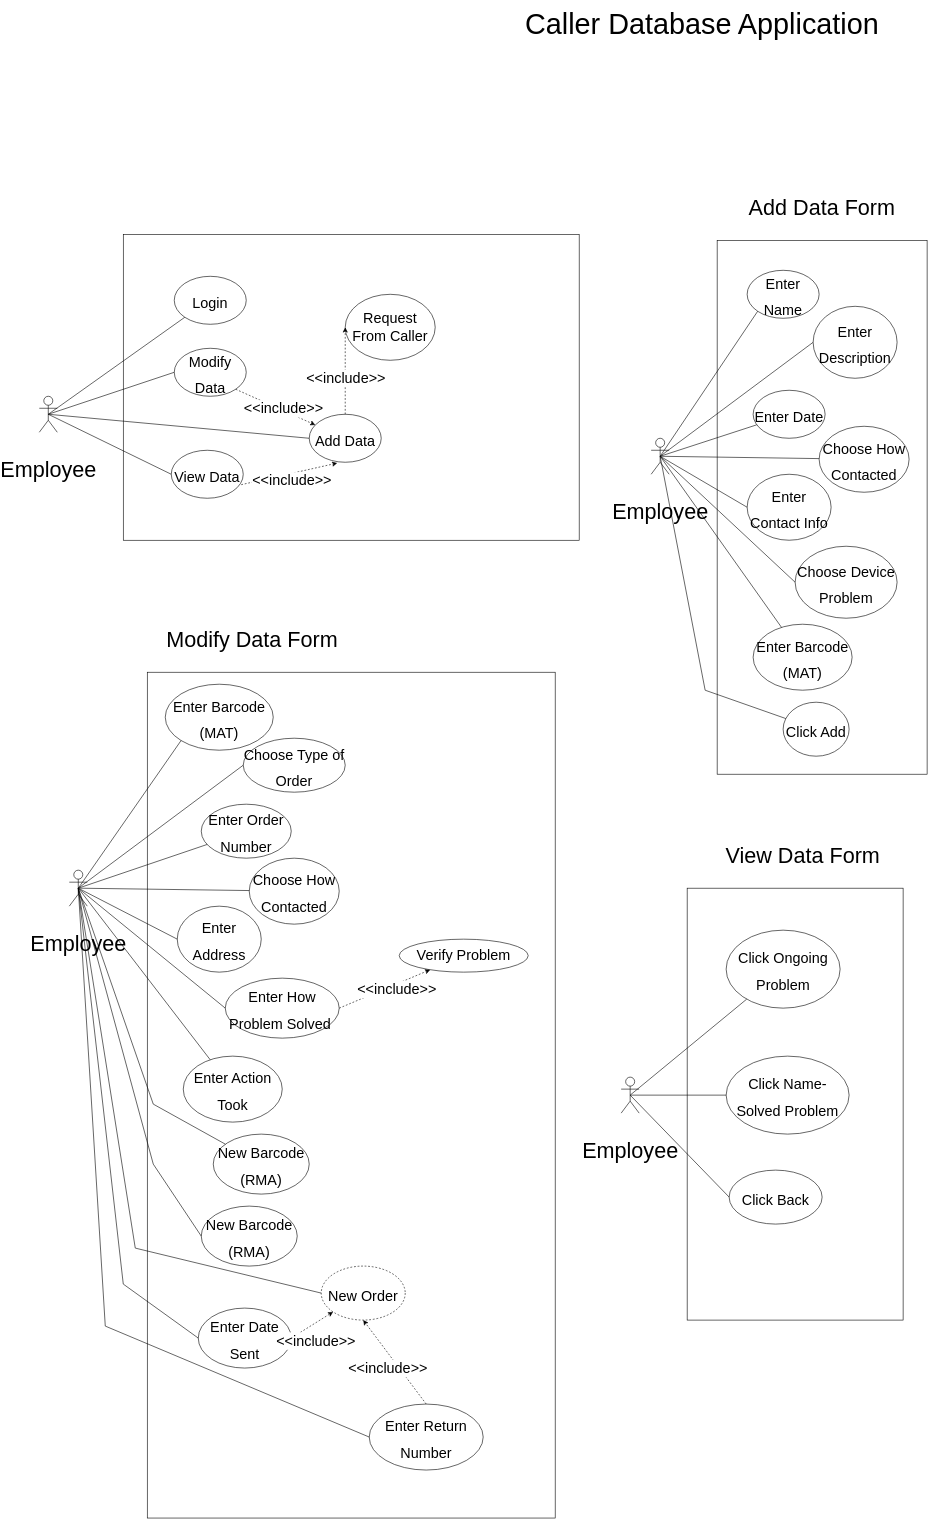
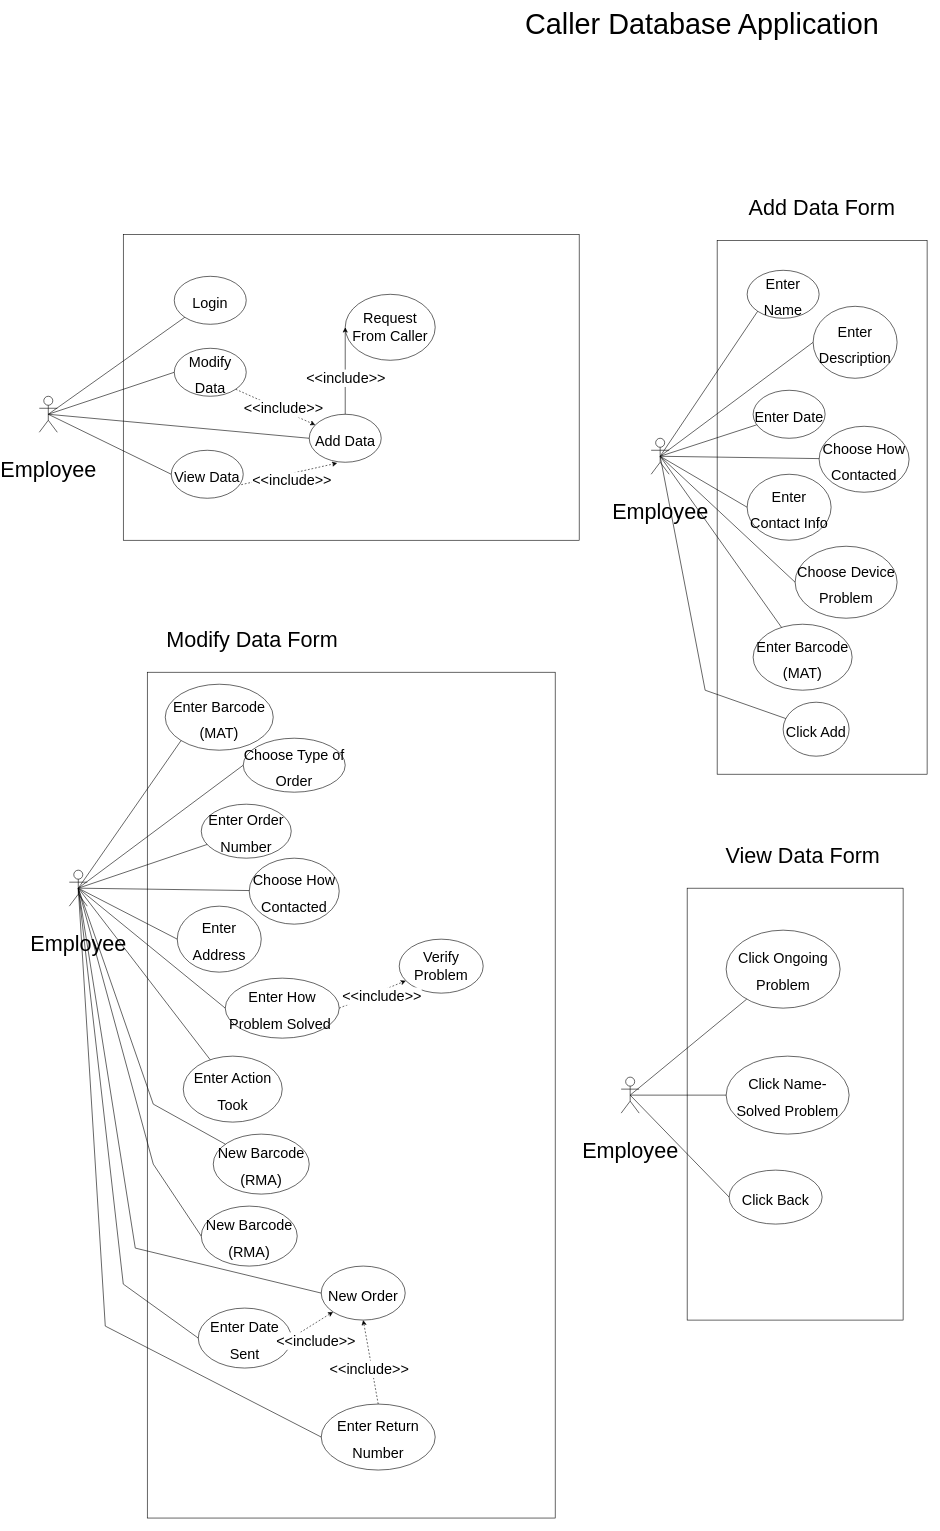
edge "Add Data" -> "Request From Caller": style dashed -> solid
node "Verify Problem": size 129x33 -> 84x54
node "New Order": style dashed -> solid
node "Enter Return Number": moved (426, 1437) -> (378, 1437)
